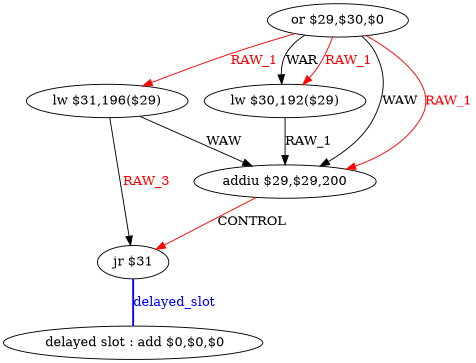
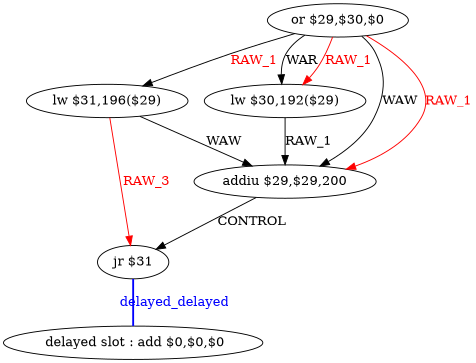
edge "or $29,$30,$0" -> "lw $31,196($29)": color red -> black
edge "lw $31,196($29)" -> "jr $31": color black -> red
edge "addiu $29,$29,200" -> "jr $31": color red -> black
edge "jr $31" -- "delayed slot : add $0,$0,$0": label "delayed_slot" -> "delayed_delayed"
